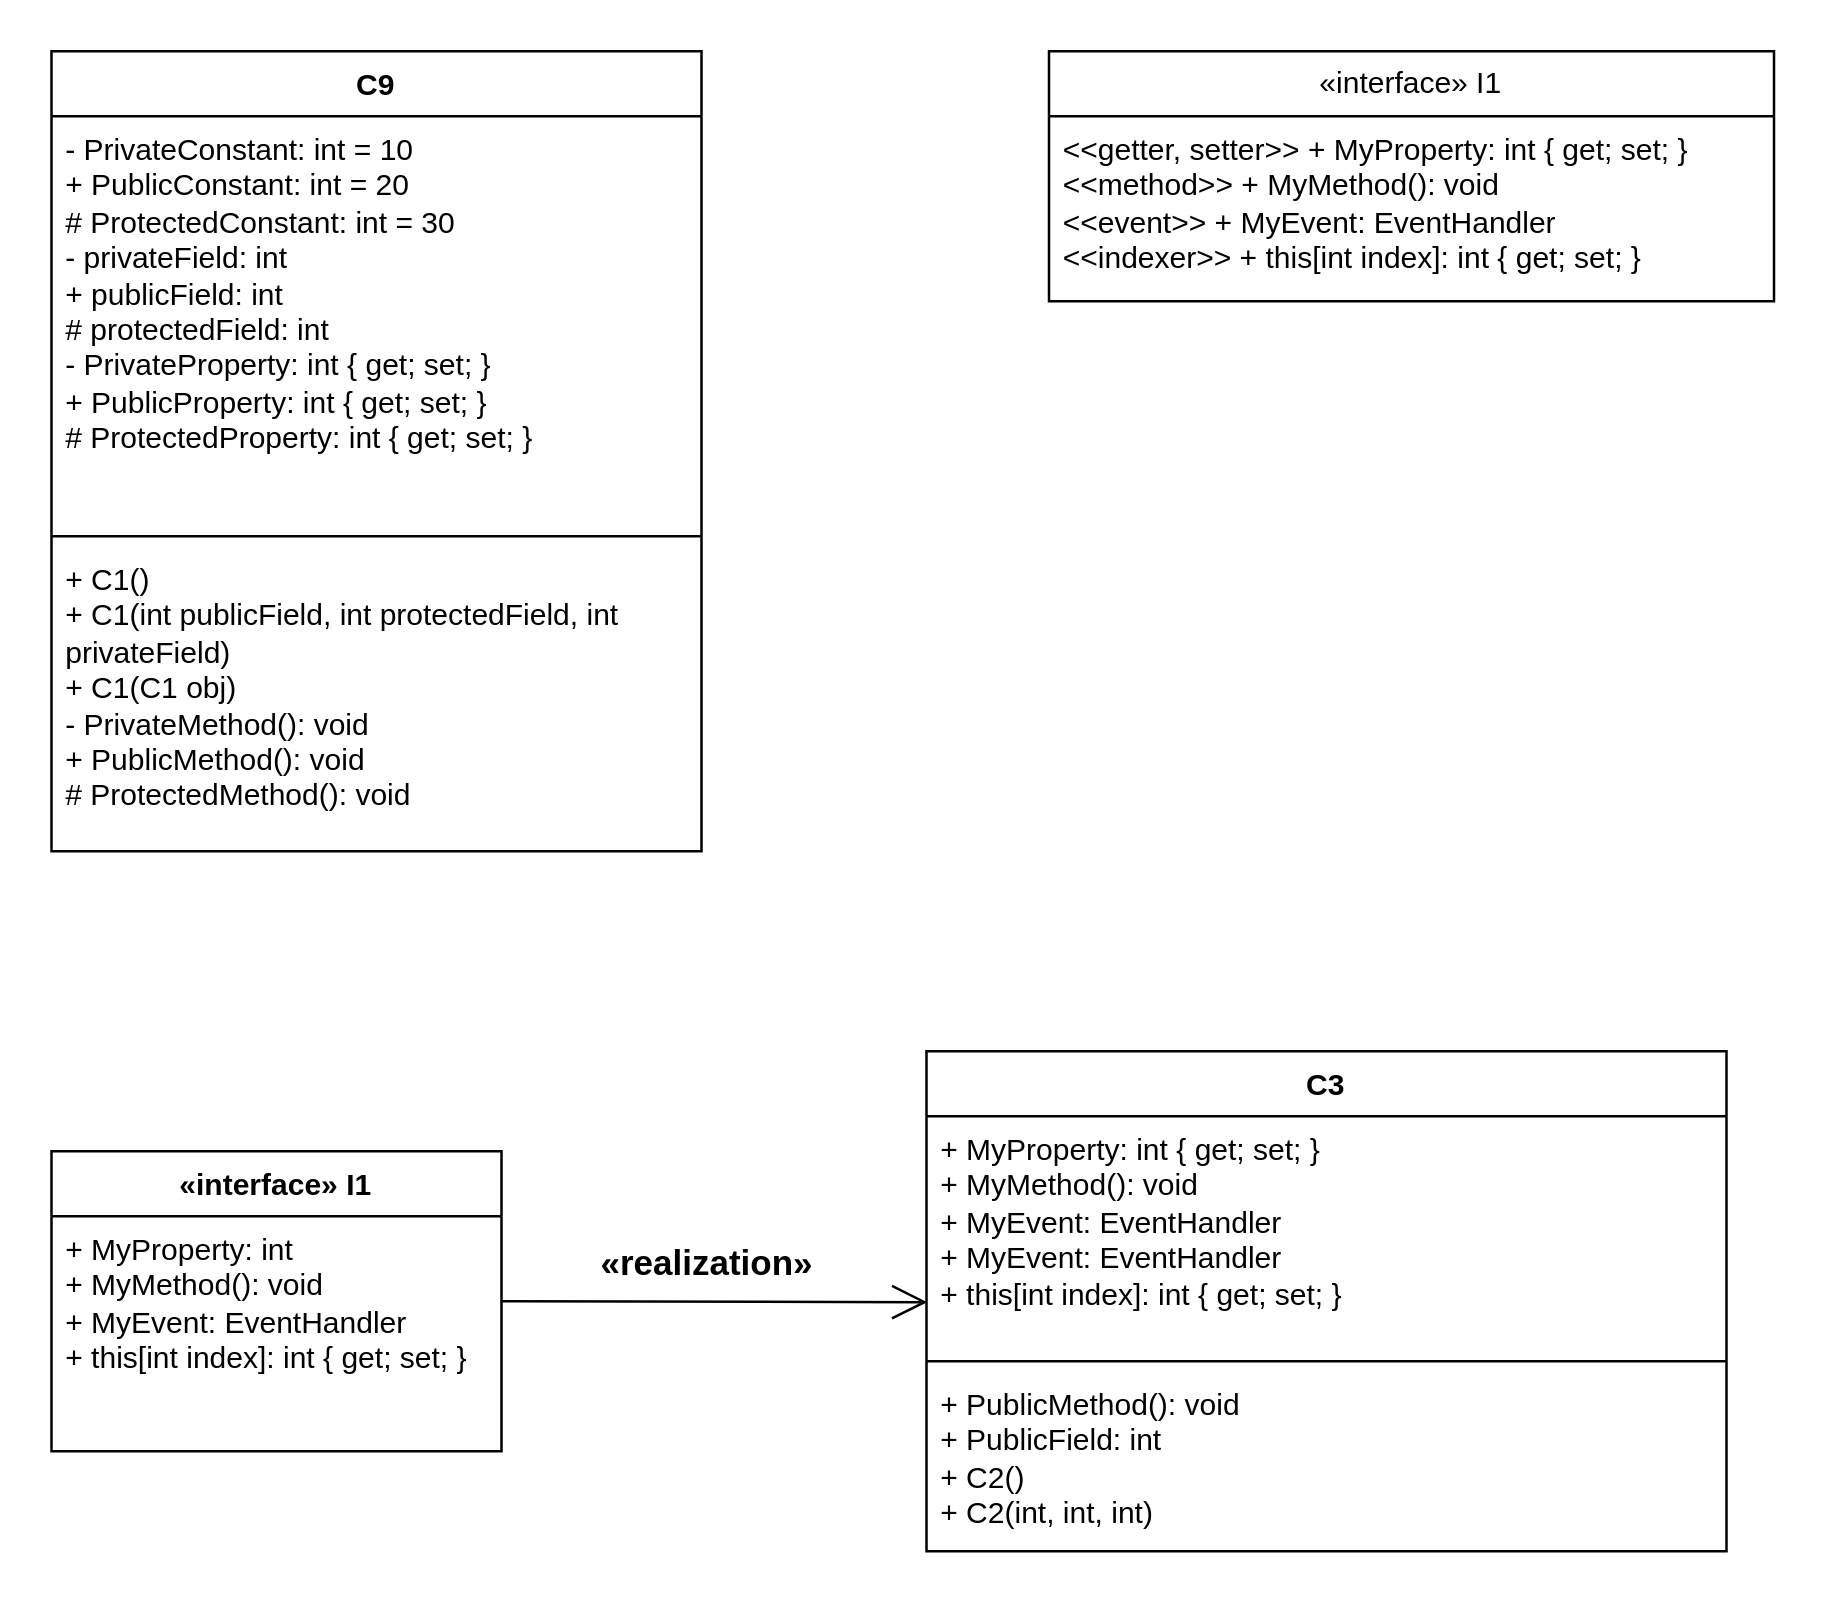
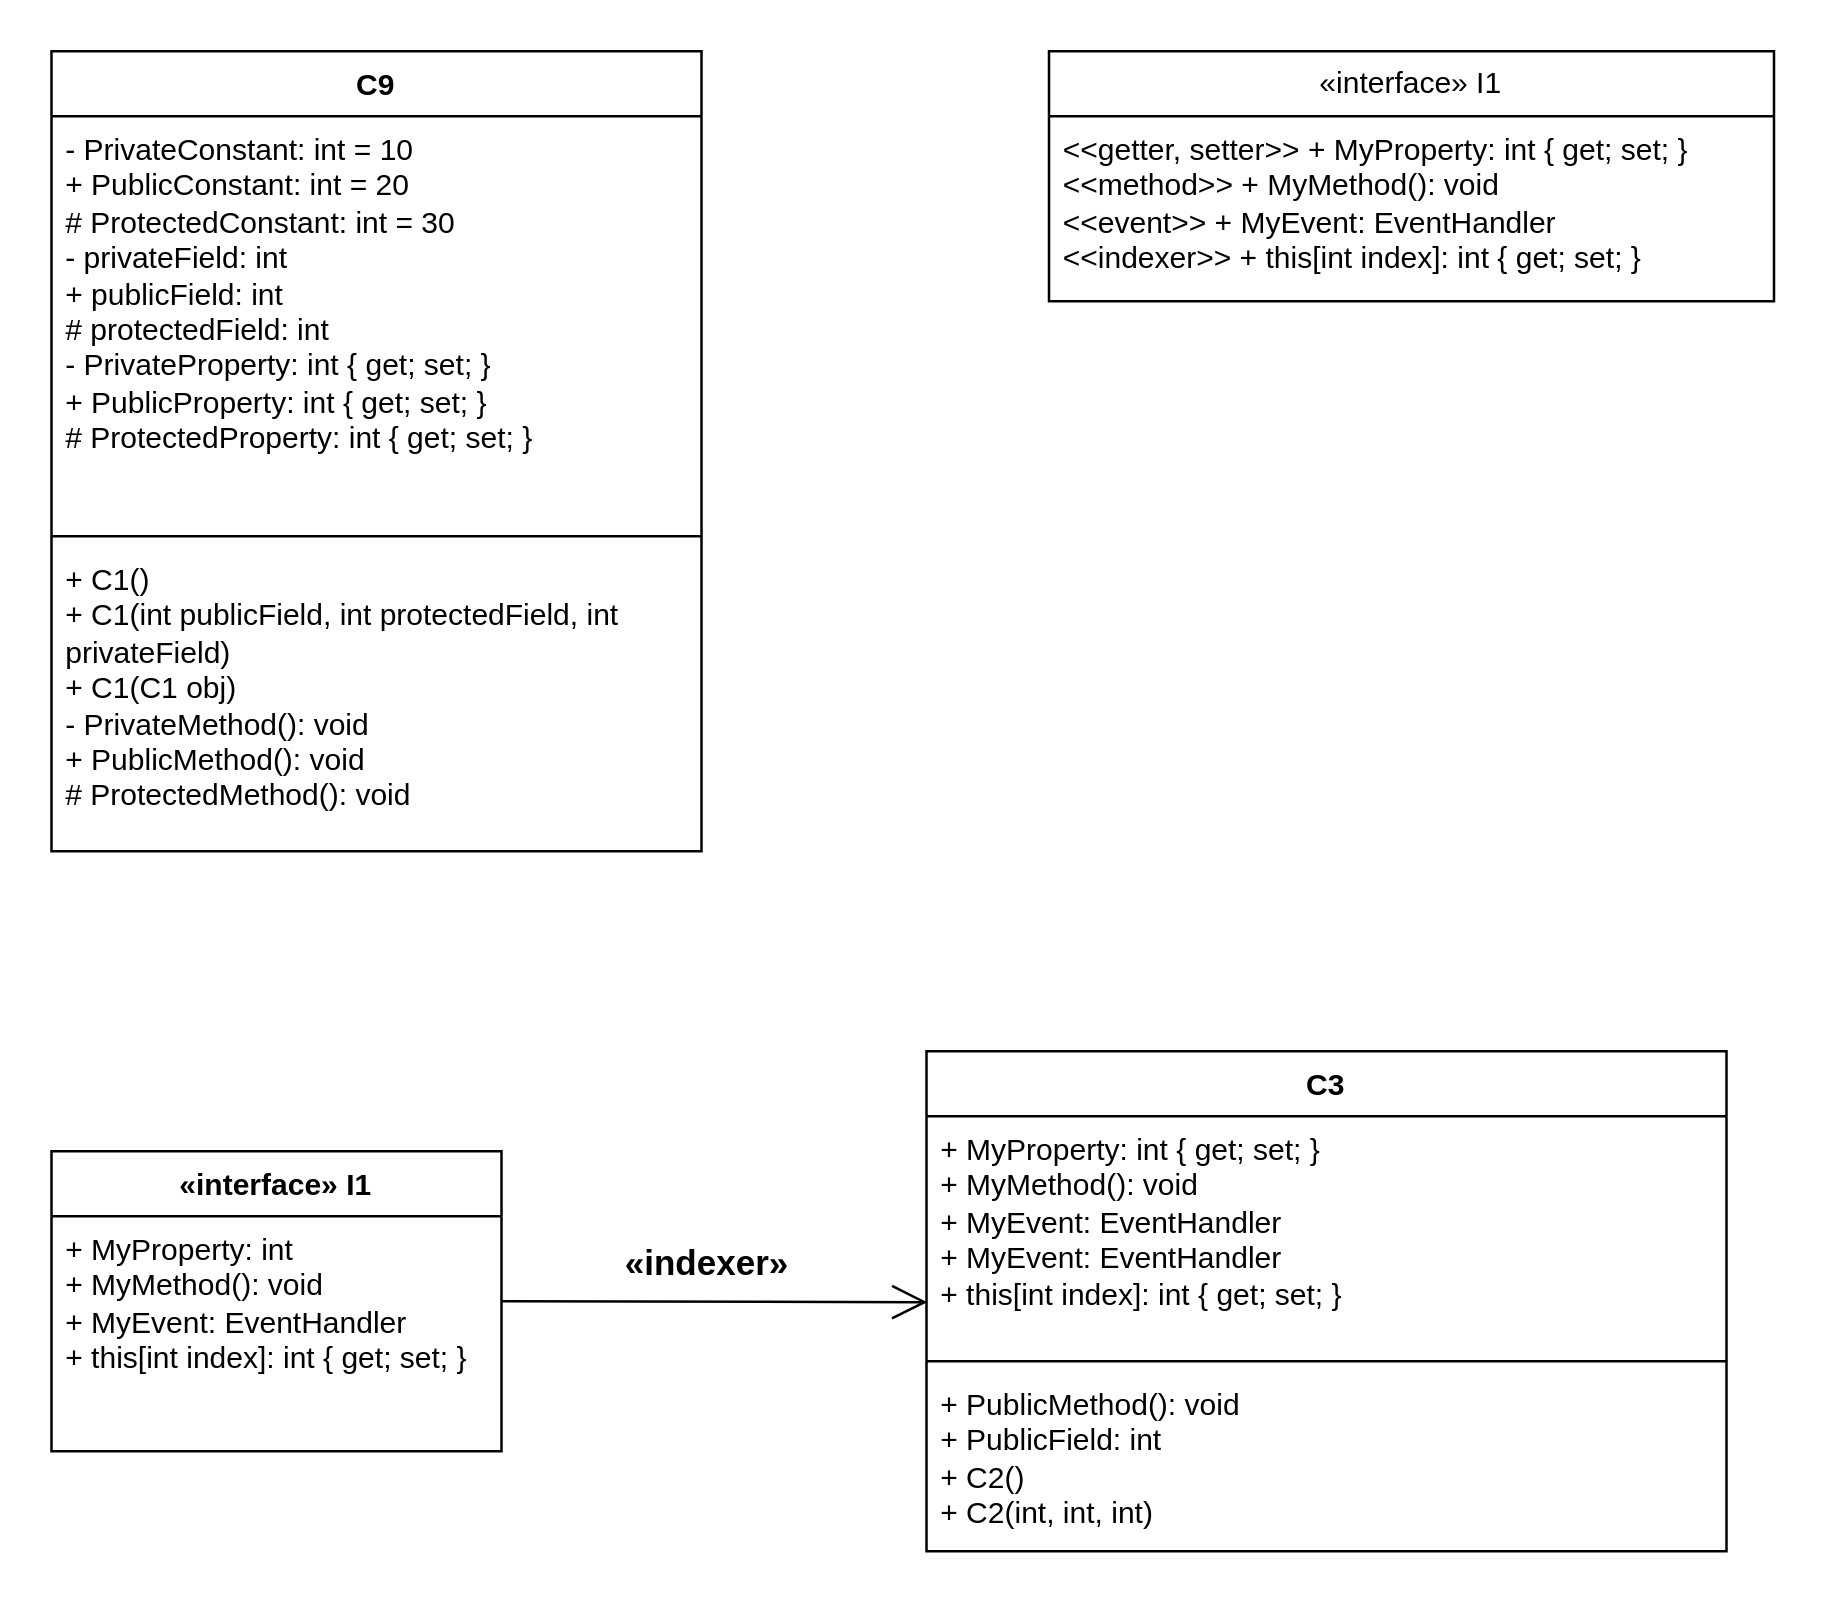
node "«realization»": label "«realization»" -> "«indexer»"
